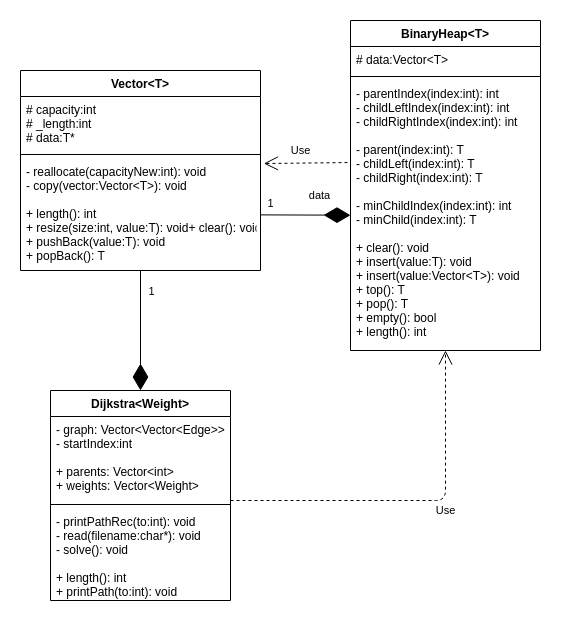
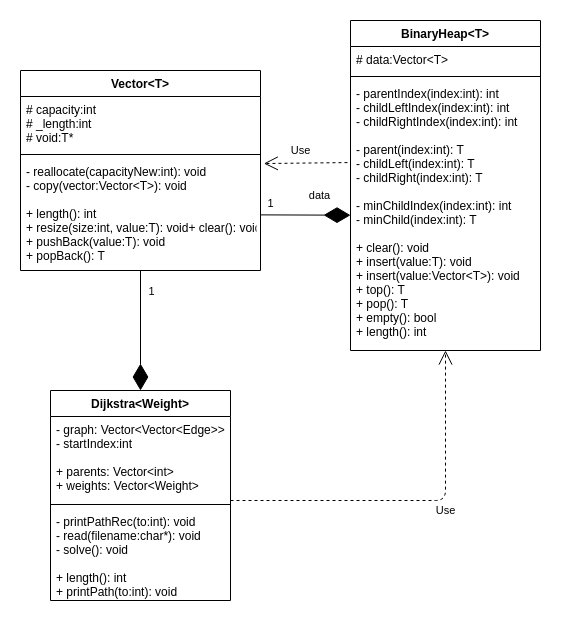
node "# capacity:int # _length:int # data:T*": label "# capacity:int # _length:int # data:T*" -> "# capacity:int # _length:int # void:T*"
